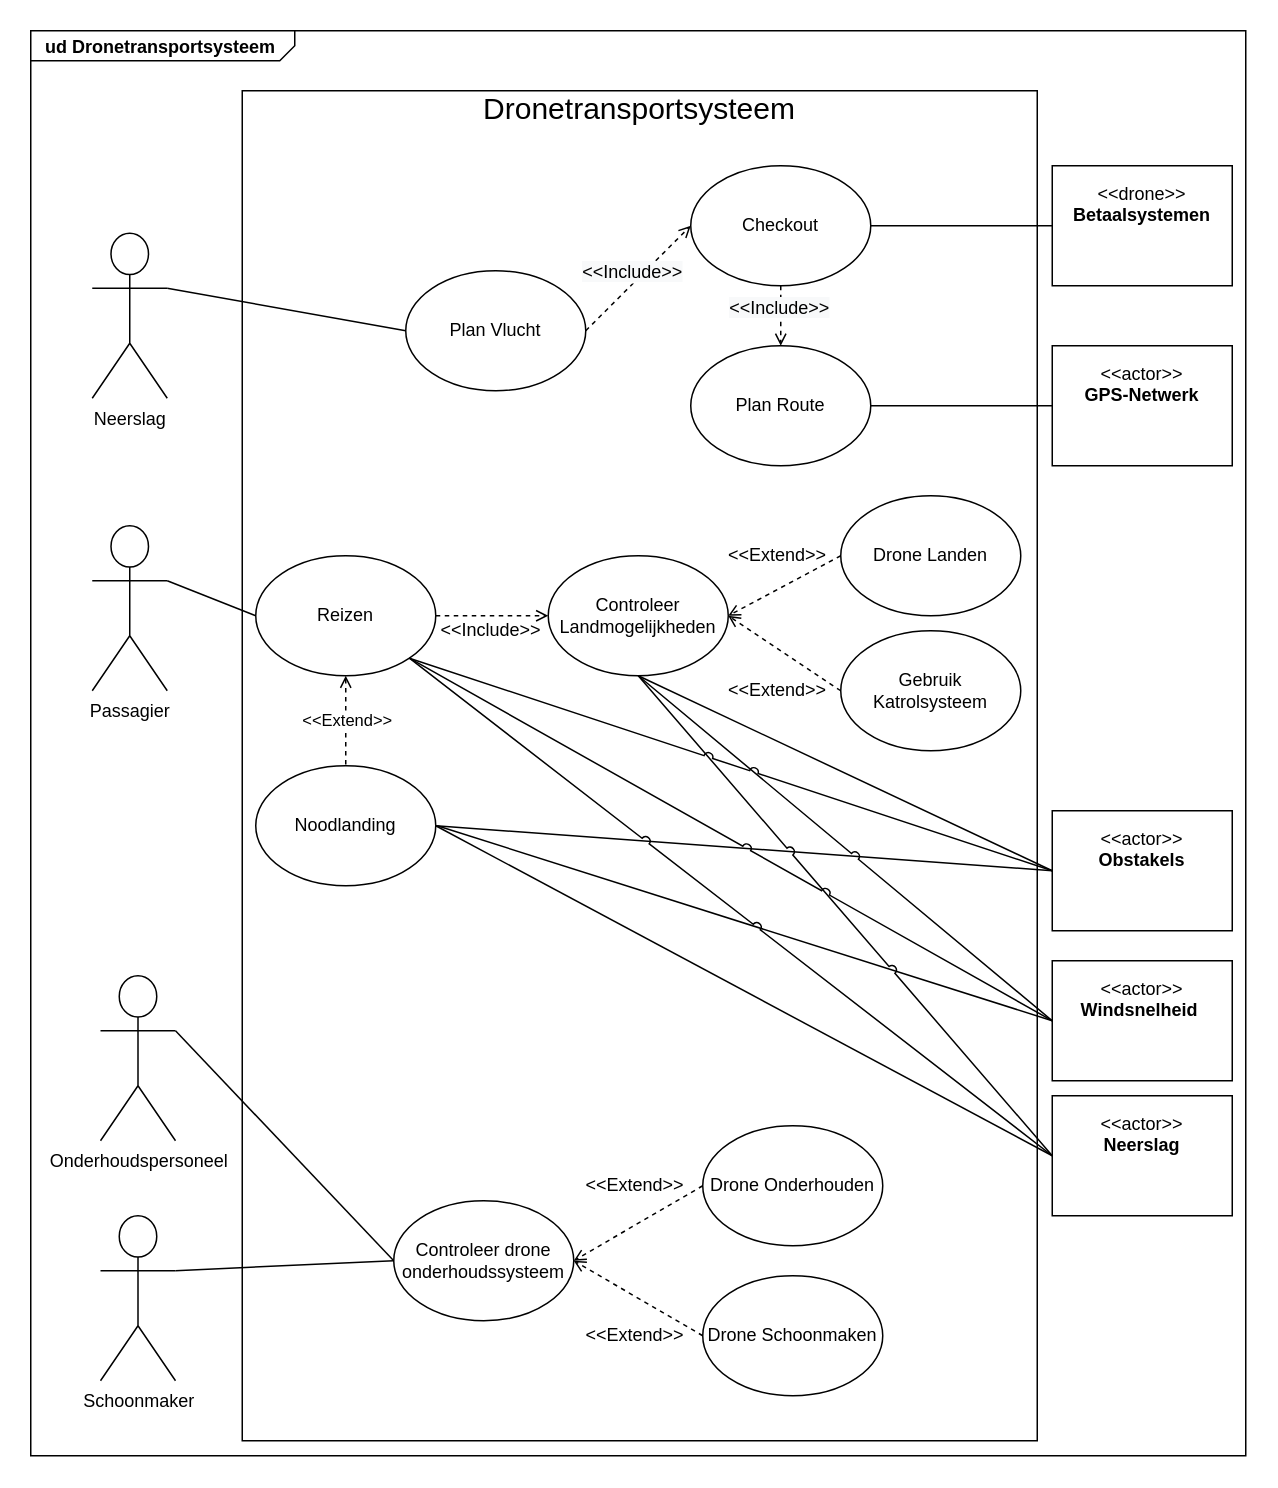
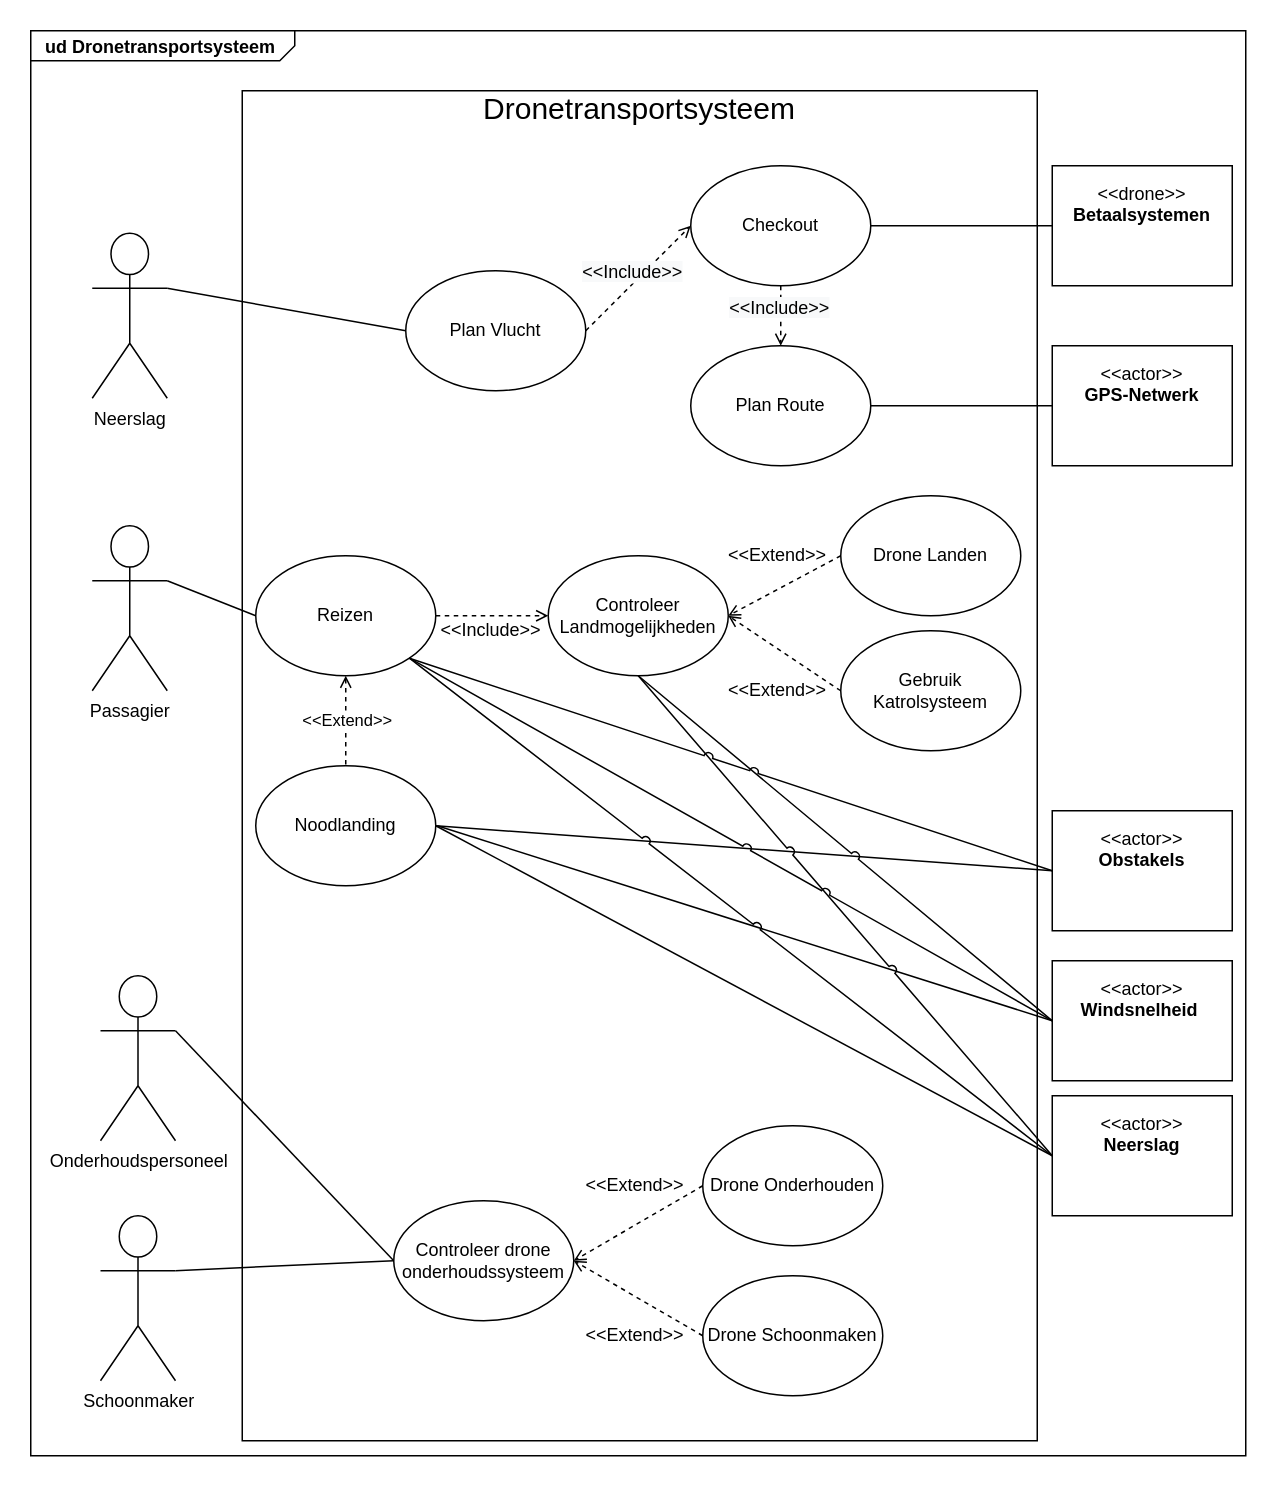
edge "Controleer Landmogelijkheden" -- "<<actor>> Obstakels": removed
